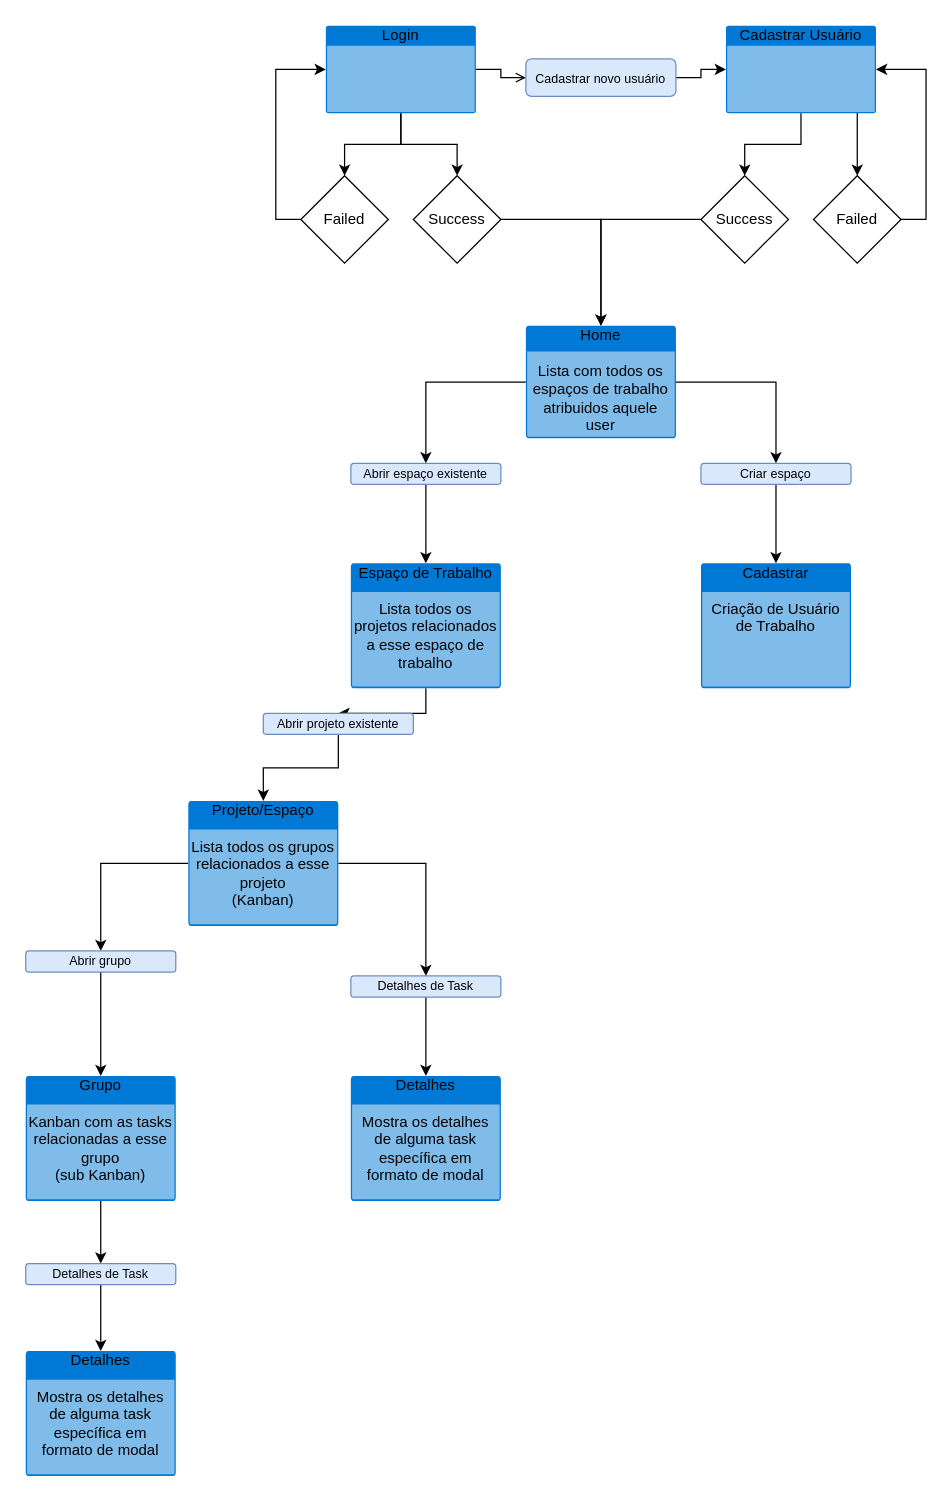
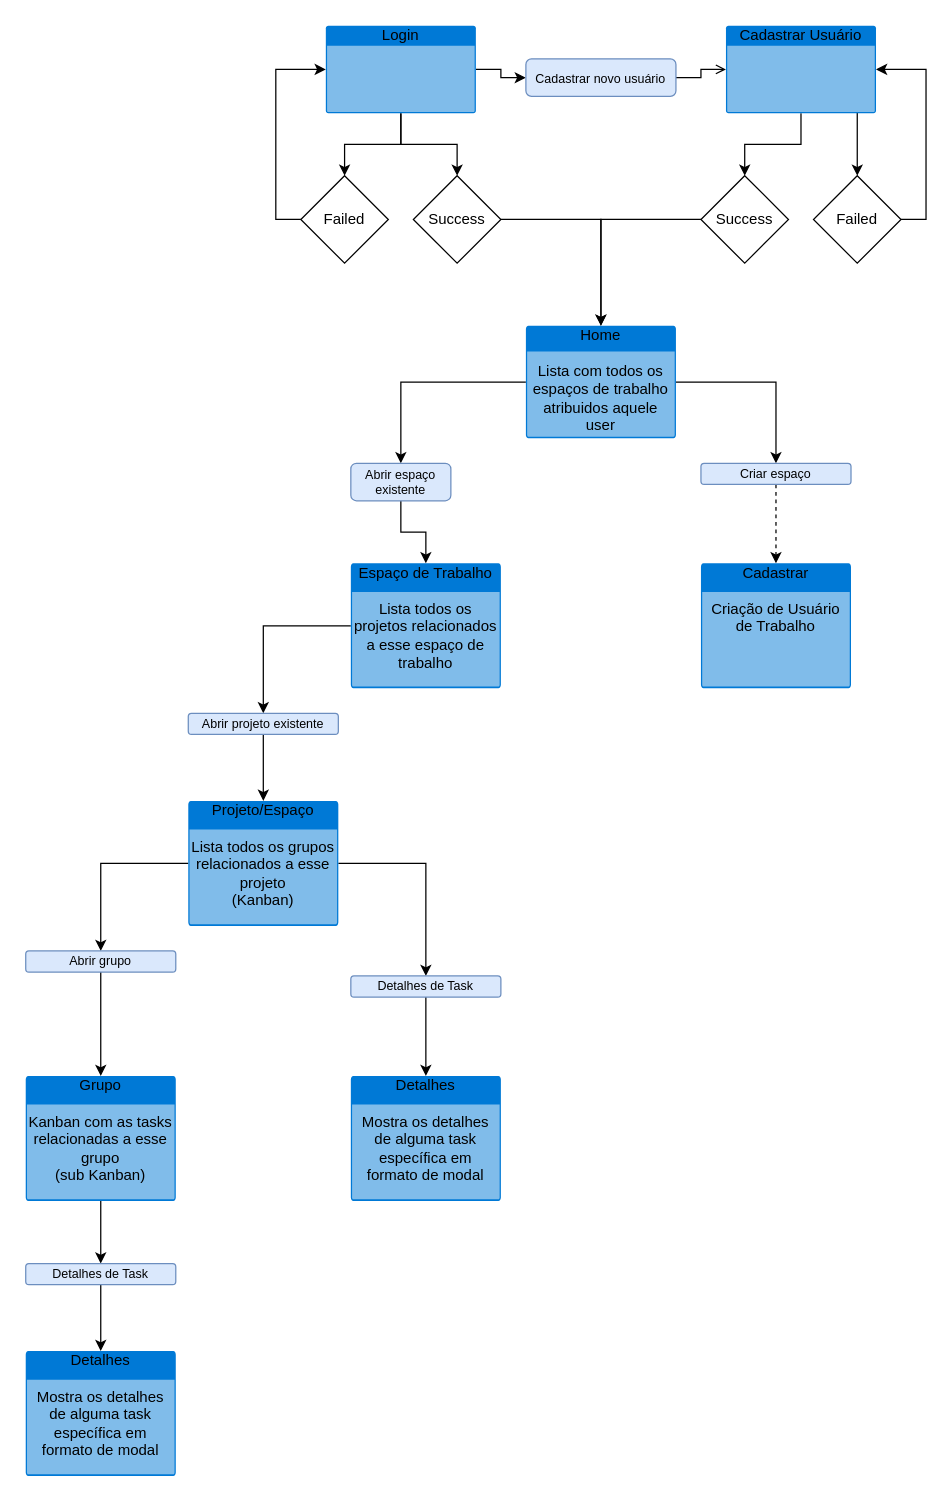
edge "Cadastrar novo usuário" -> "Cadastrar Usuário": arrowhead classic -> open
edge "Login" -> "Cadastrar novo usuário": arrowhead open -> classic
node "Abrir espaço existente": size 150x21 -> 100x38
edge "Criar espaço" -> "Cadastrar Criação de Usuário de Trabalho": style solid -> dashed
node "Abrir projeto existente": moved (338, 724) -> (263, 724)
